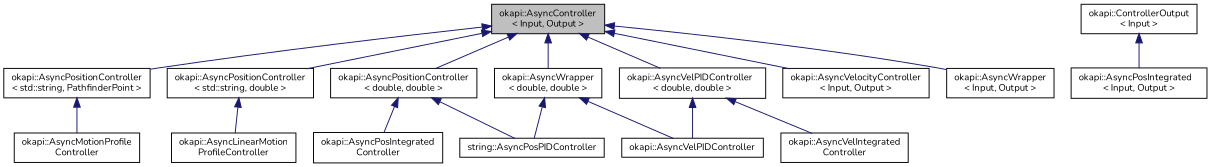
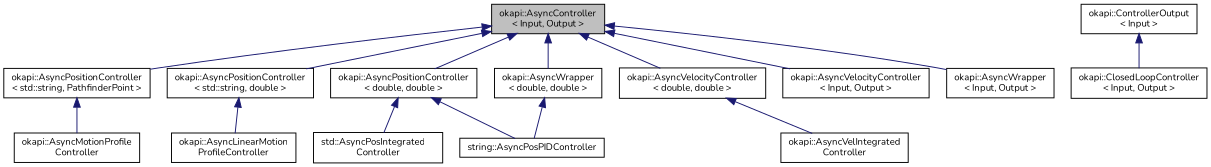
node "okapi::AsyncVelPIDController < double, double >": label "okapi::AsyncVelPIDController < double, double >" -> "okapi::AsyncVelocityController < double, double >"
node "okapi::AsyncPosIntegrated < Input, Output >": label "okapi::AsyncPosIntegrated < Input, Output >" -> "okapi::ClosedLoopController < Input, Output >"
node "okapi::AsyncPosIntegrated Controller": label "okapi::AsyncPosIntegrated Controller" -> "std::AsyncPosIntegrated Controller"
node "okapi::AsyncVelPIDController": removed
